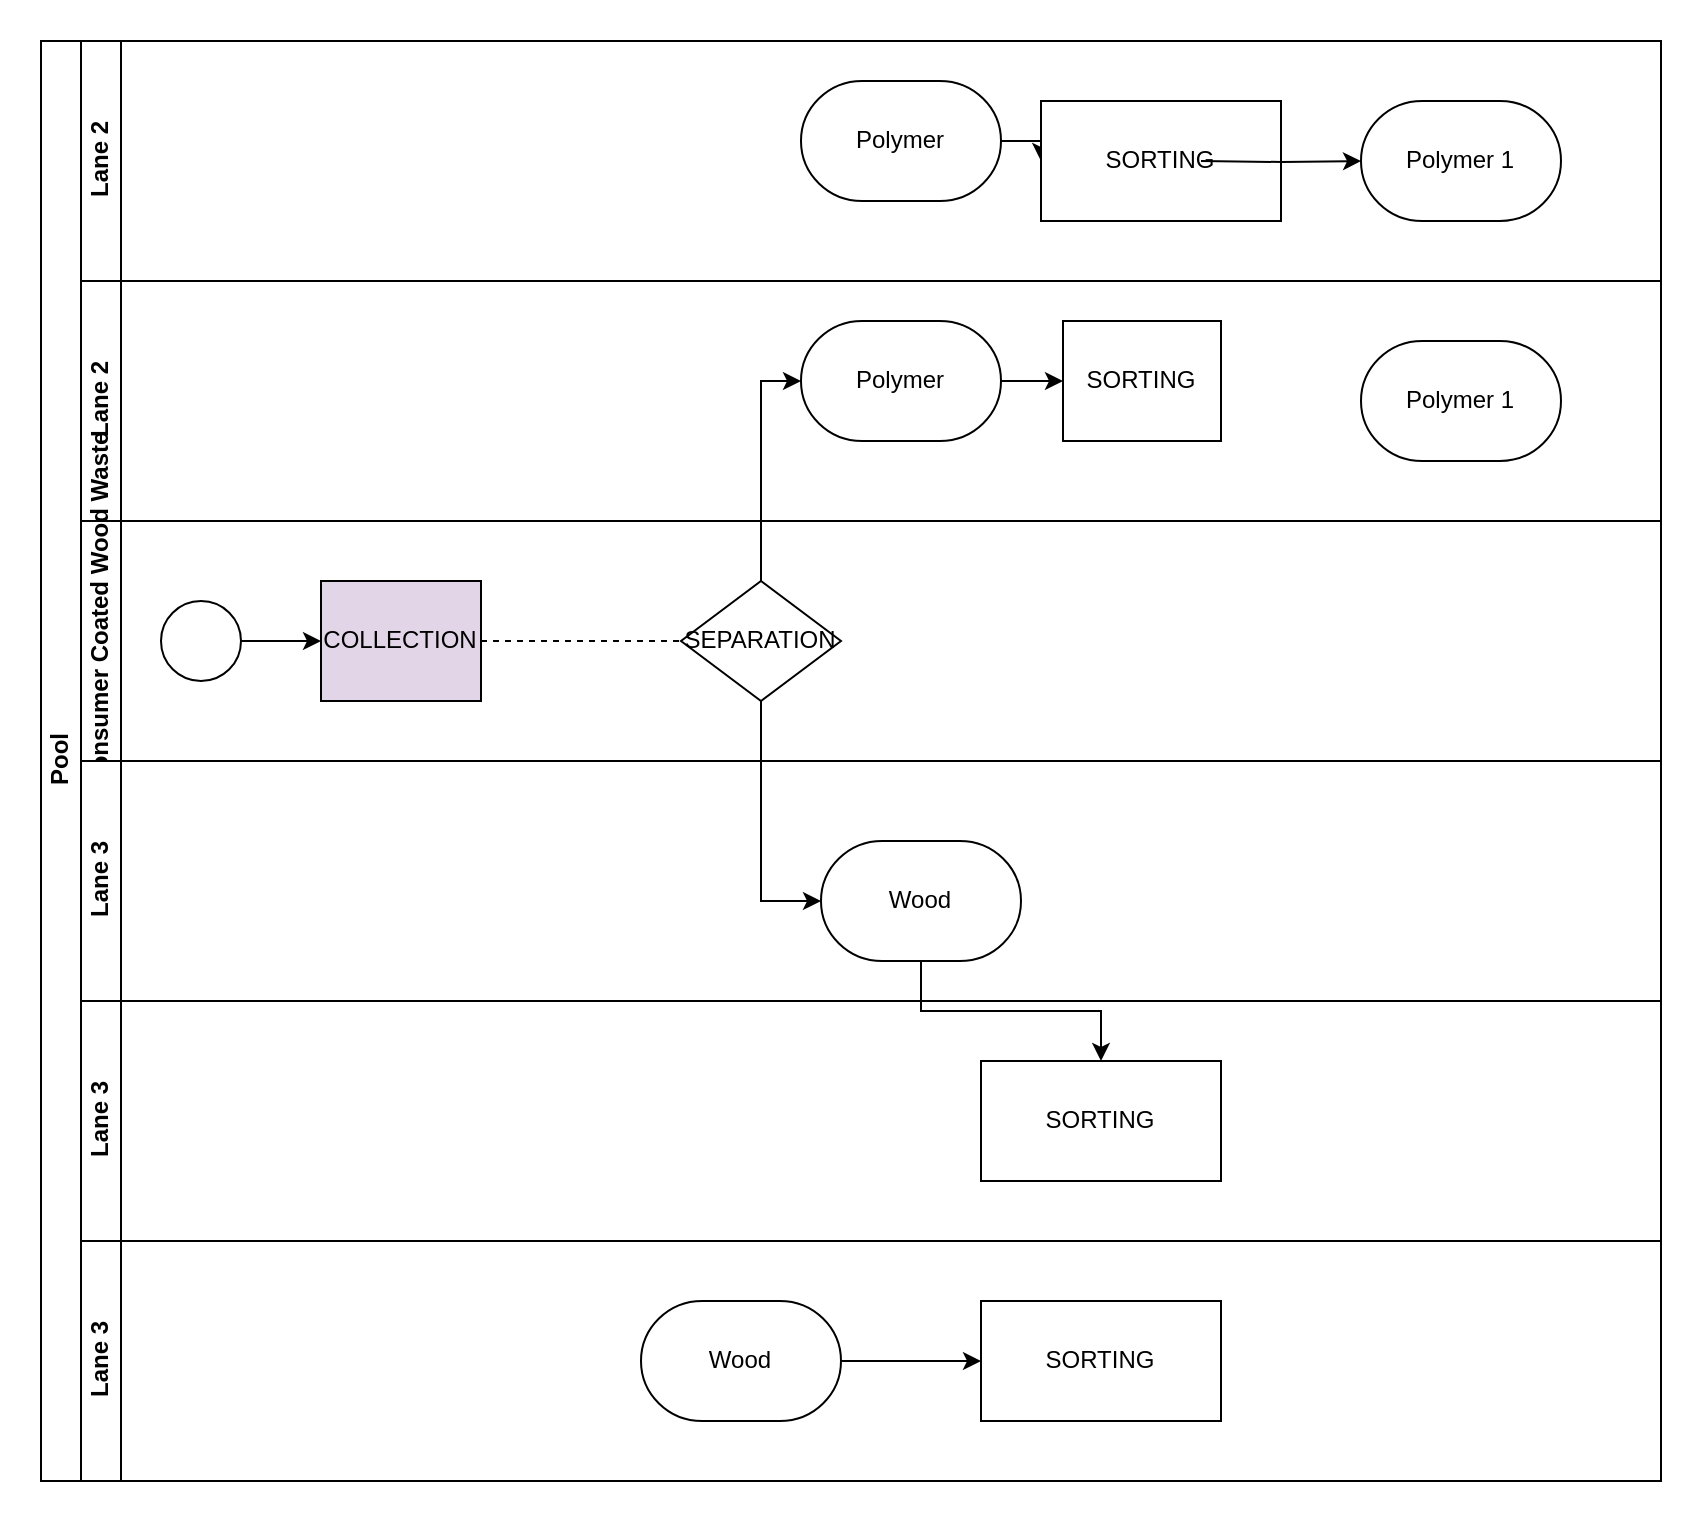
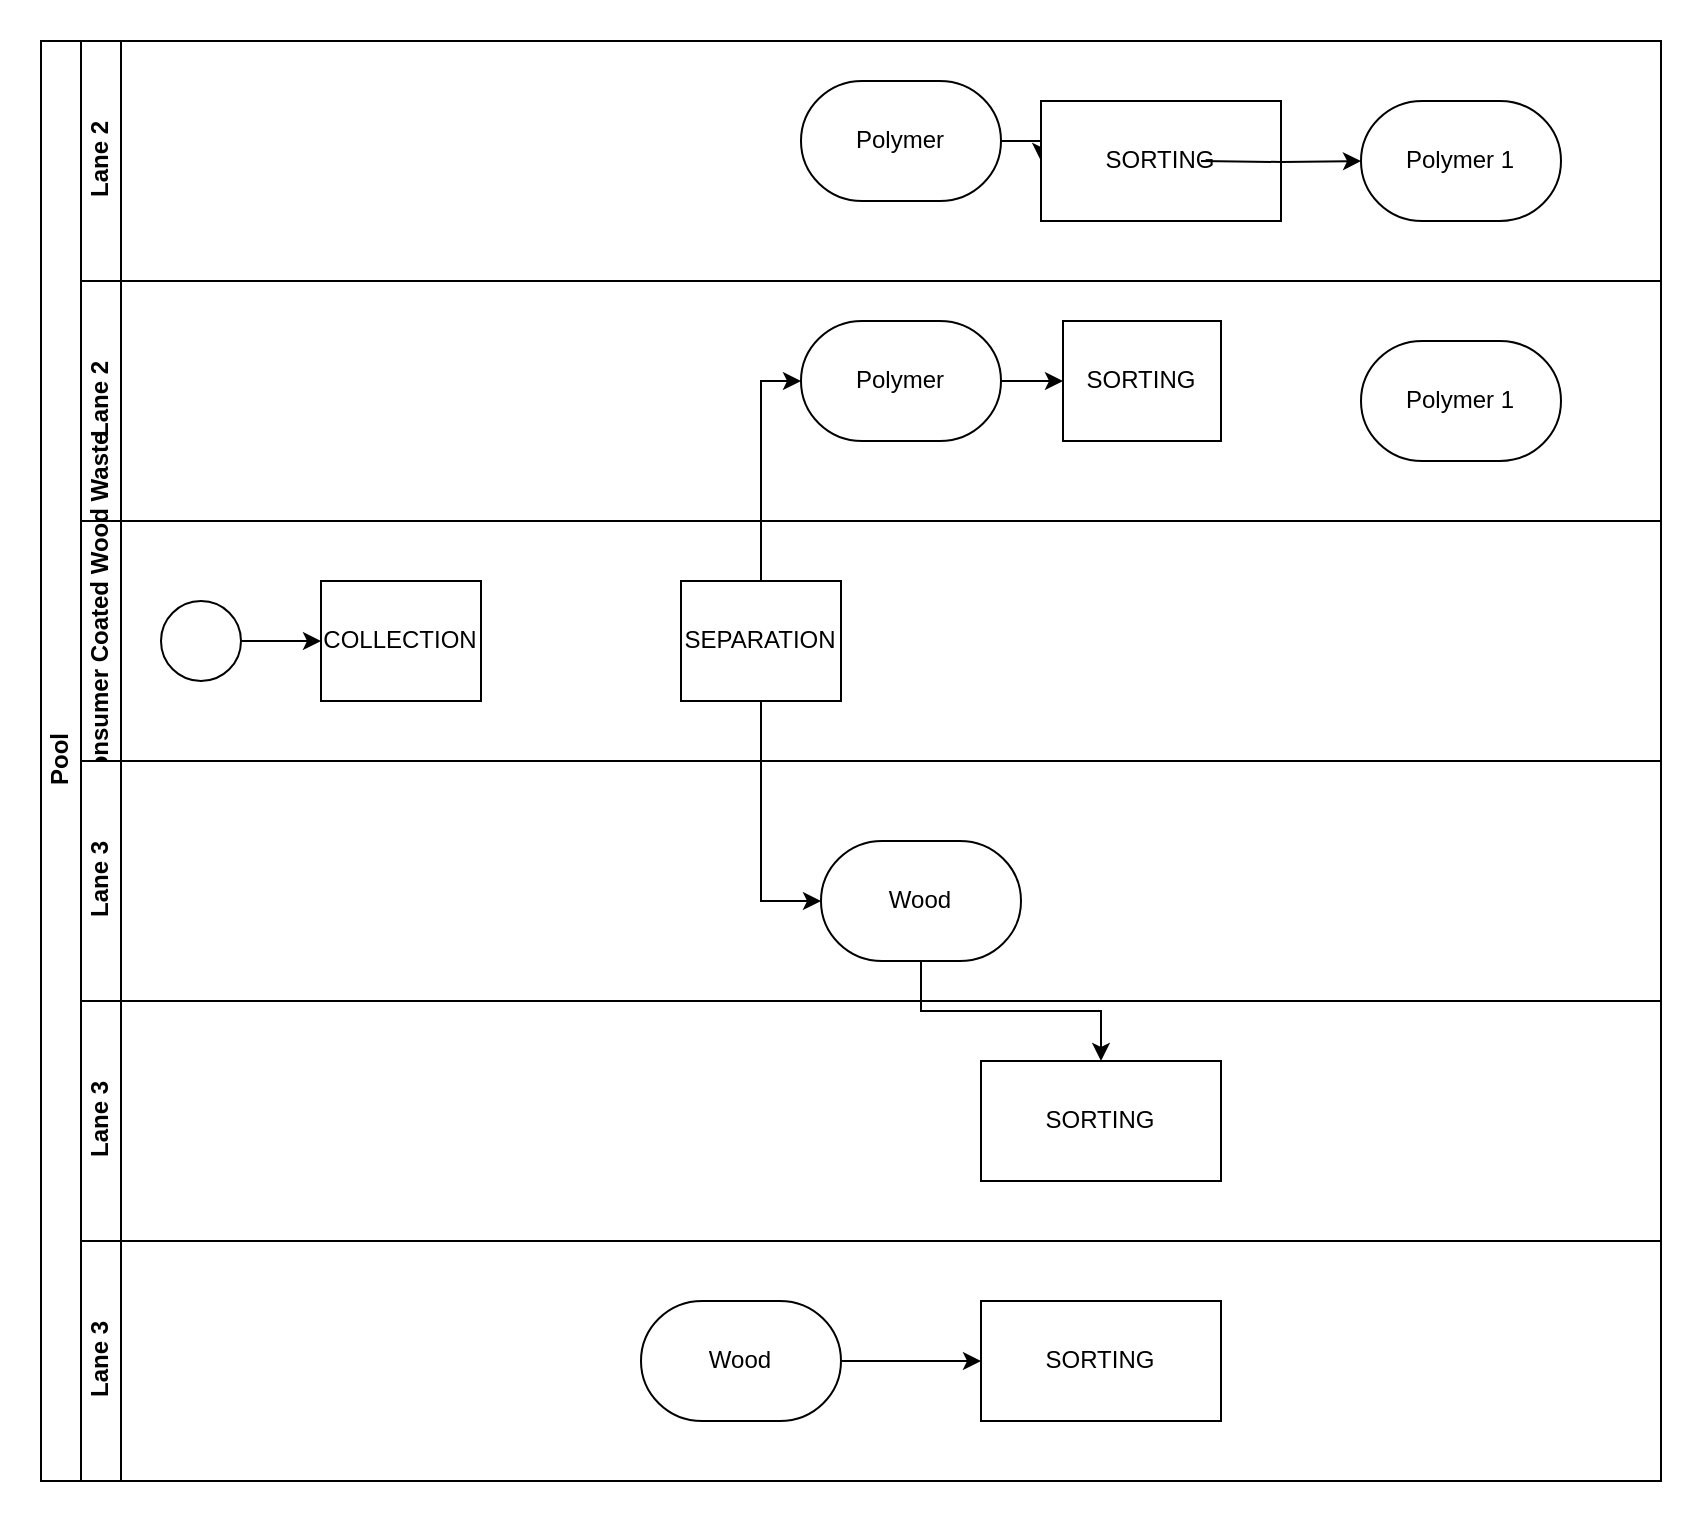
node "COLLECTION": fillcolor #e1d5e7 -> #ffffff
edge "COLLECTION" -- "SEPARATION": removed
node "SEPARATION": shape diamond -> rectangle
